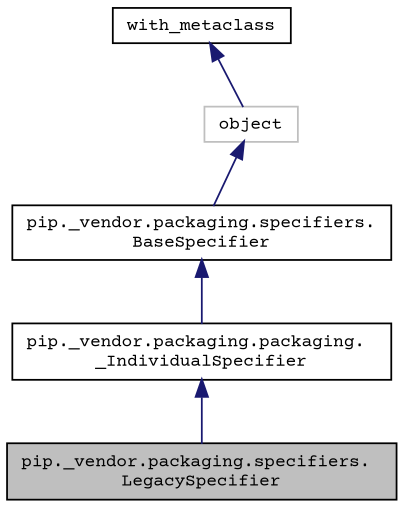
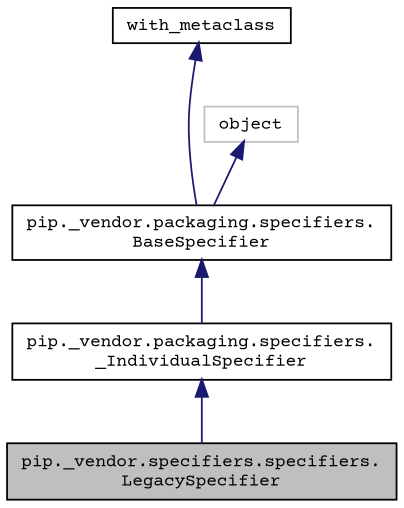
edge "object" -> "with_metaclass": now "pip._vendor.packaging.specifiers. BaseSpecifier" -> "with_metaclass"
node "pip._vendor.packaging.packaging. _IndividualSpecifier": label "pip._vendor.packaging.packaging. _IndividualSpecifier" -> "pip._vendor.packaging.specifiers. _IndividualSpecifier"
node "pip._vendor.packaging.specifiers. LegacySpecifier": label "pip._vendor.packaging.specifiers. LegacySpecifier" -> "pip._vendor.specifiers.specifiers. LegacySpecifier"
